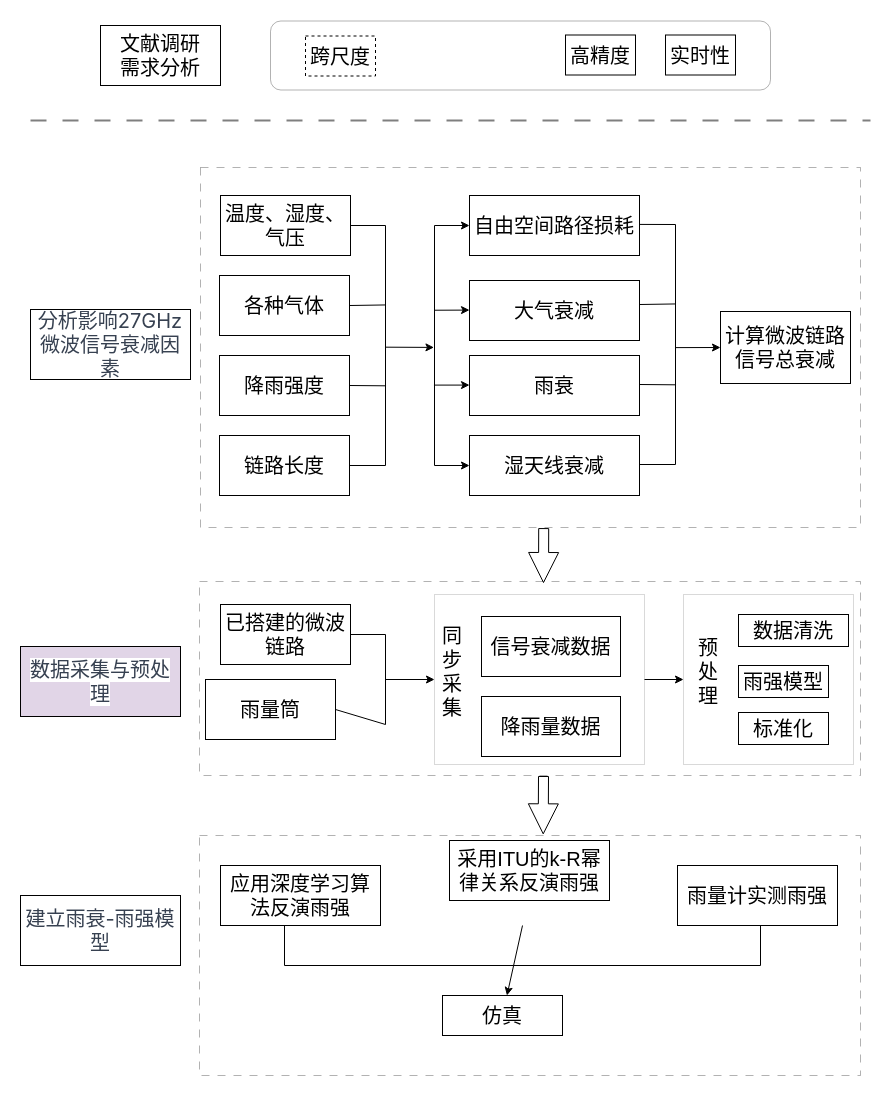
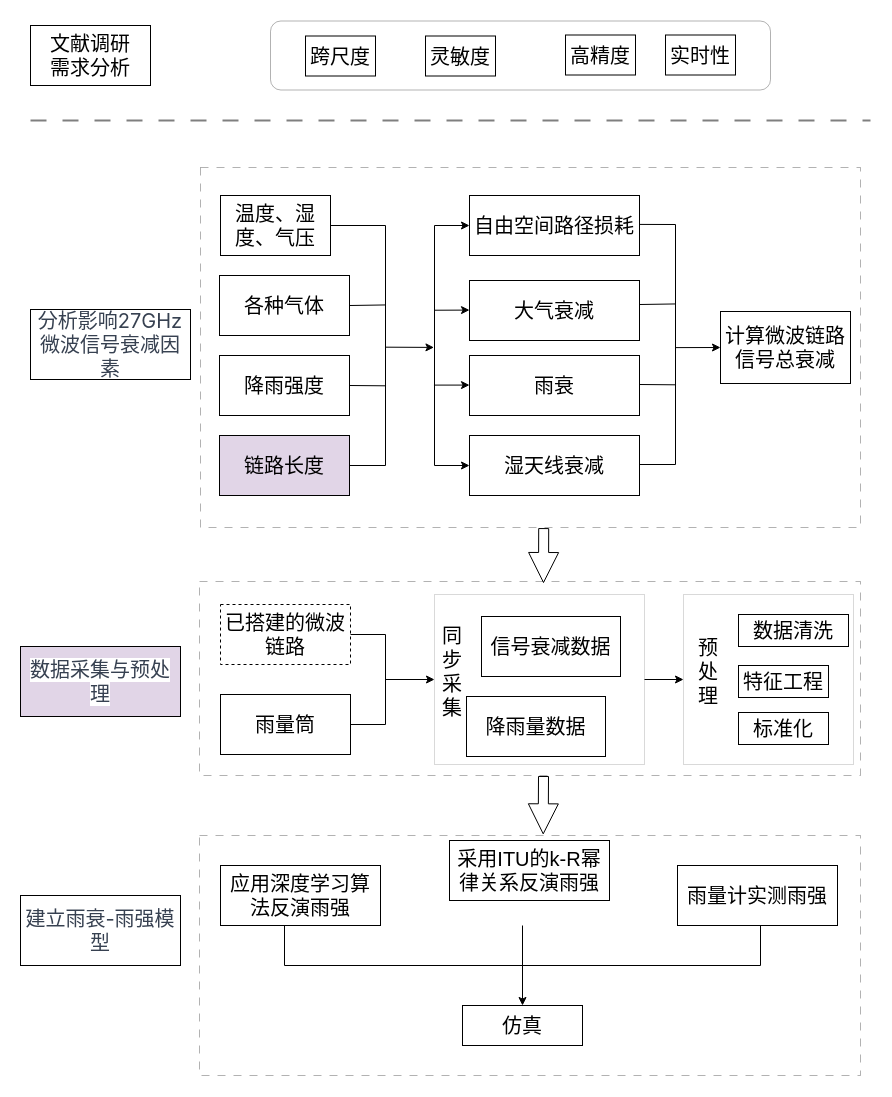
node "文献调研 需求分析": moved (161, 56) -> (91, 56)
node "跨尺度": style dashed -> solid
node "灵敏度": added
node "温度、湿度、气压": size 130x60 -> 110x60
node "链路长度": fillcolor #ffffff -> #e1d5e7
node "已搭建的微波链路": style solid -> dashed
node "雨强模型": label "雨强模型" -> "特征工程"
node "雨量筒": moved (271, 710) -> (286, 725)
node "降雨量数据": moved (551, 727) -> (536, 727)
node "仿真": moved (503, 1016) -> (523, 1026)
